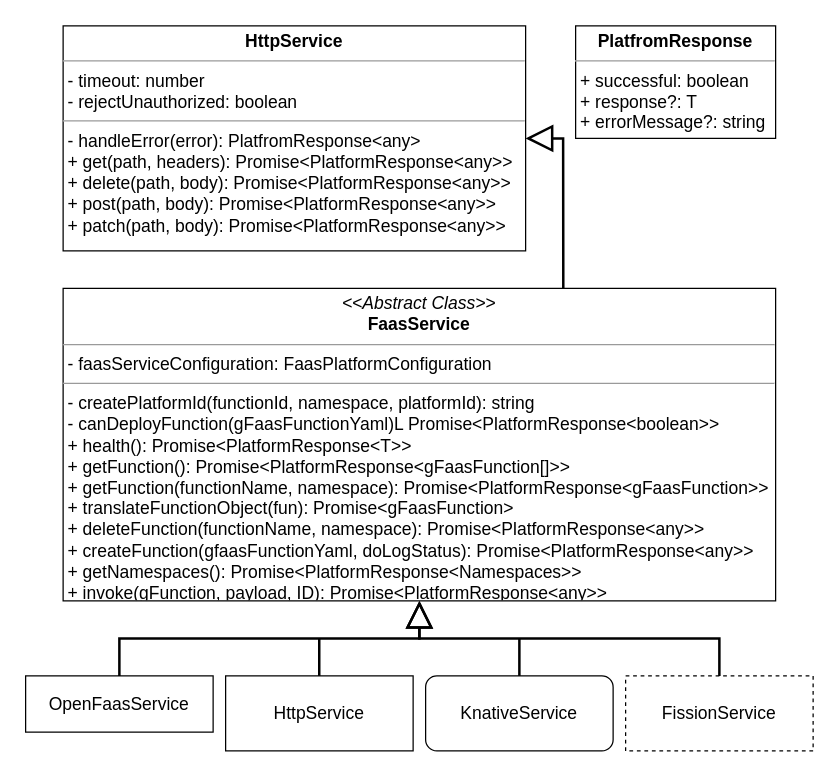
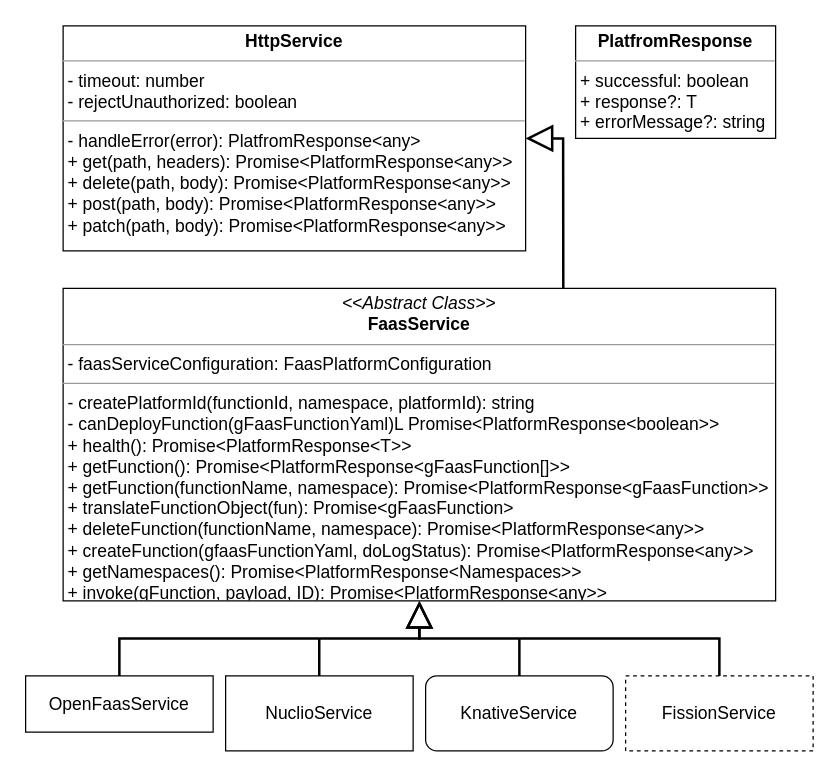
node "HttpService": label "HttpService" -> "NuclioService"
